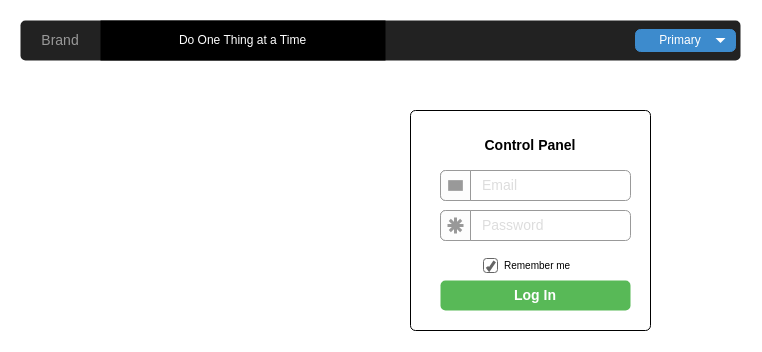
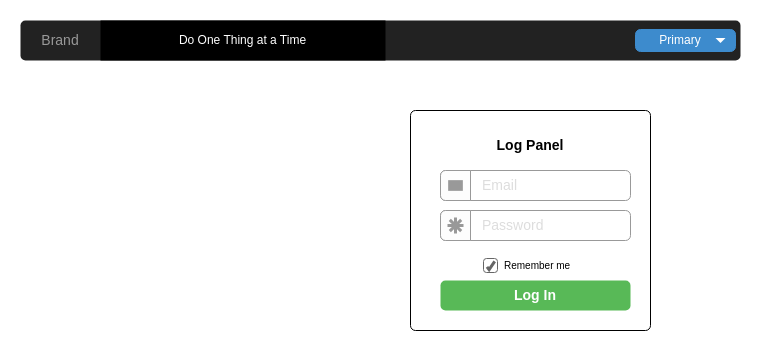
node "Control Panel": label "Control Panel" -> "Log Panel"
